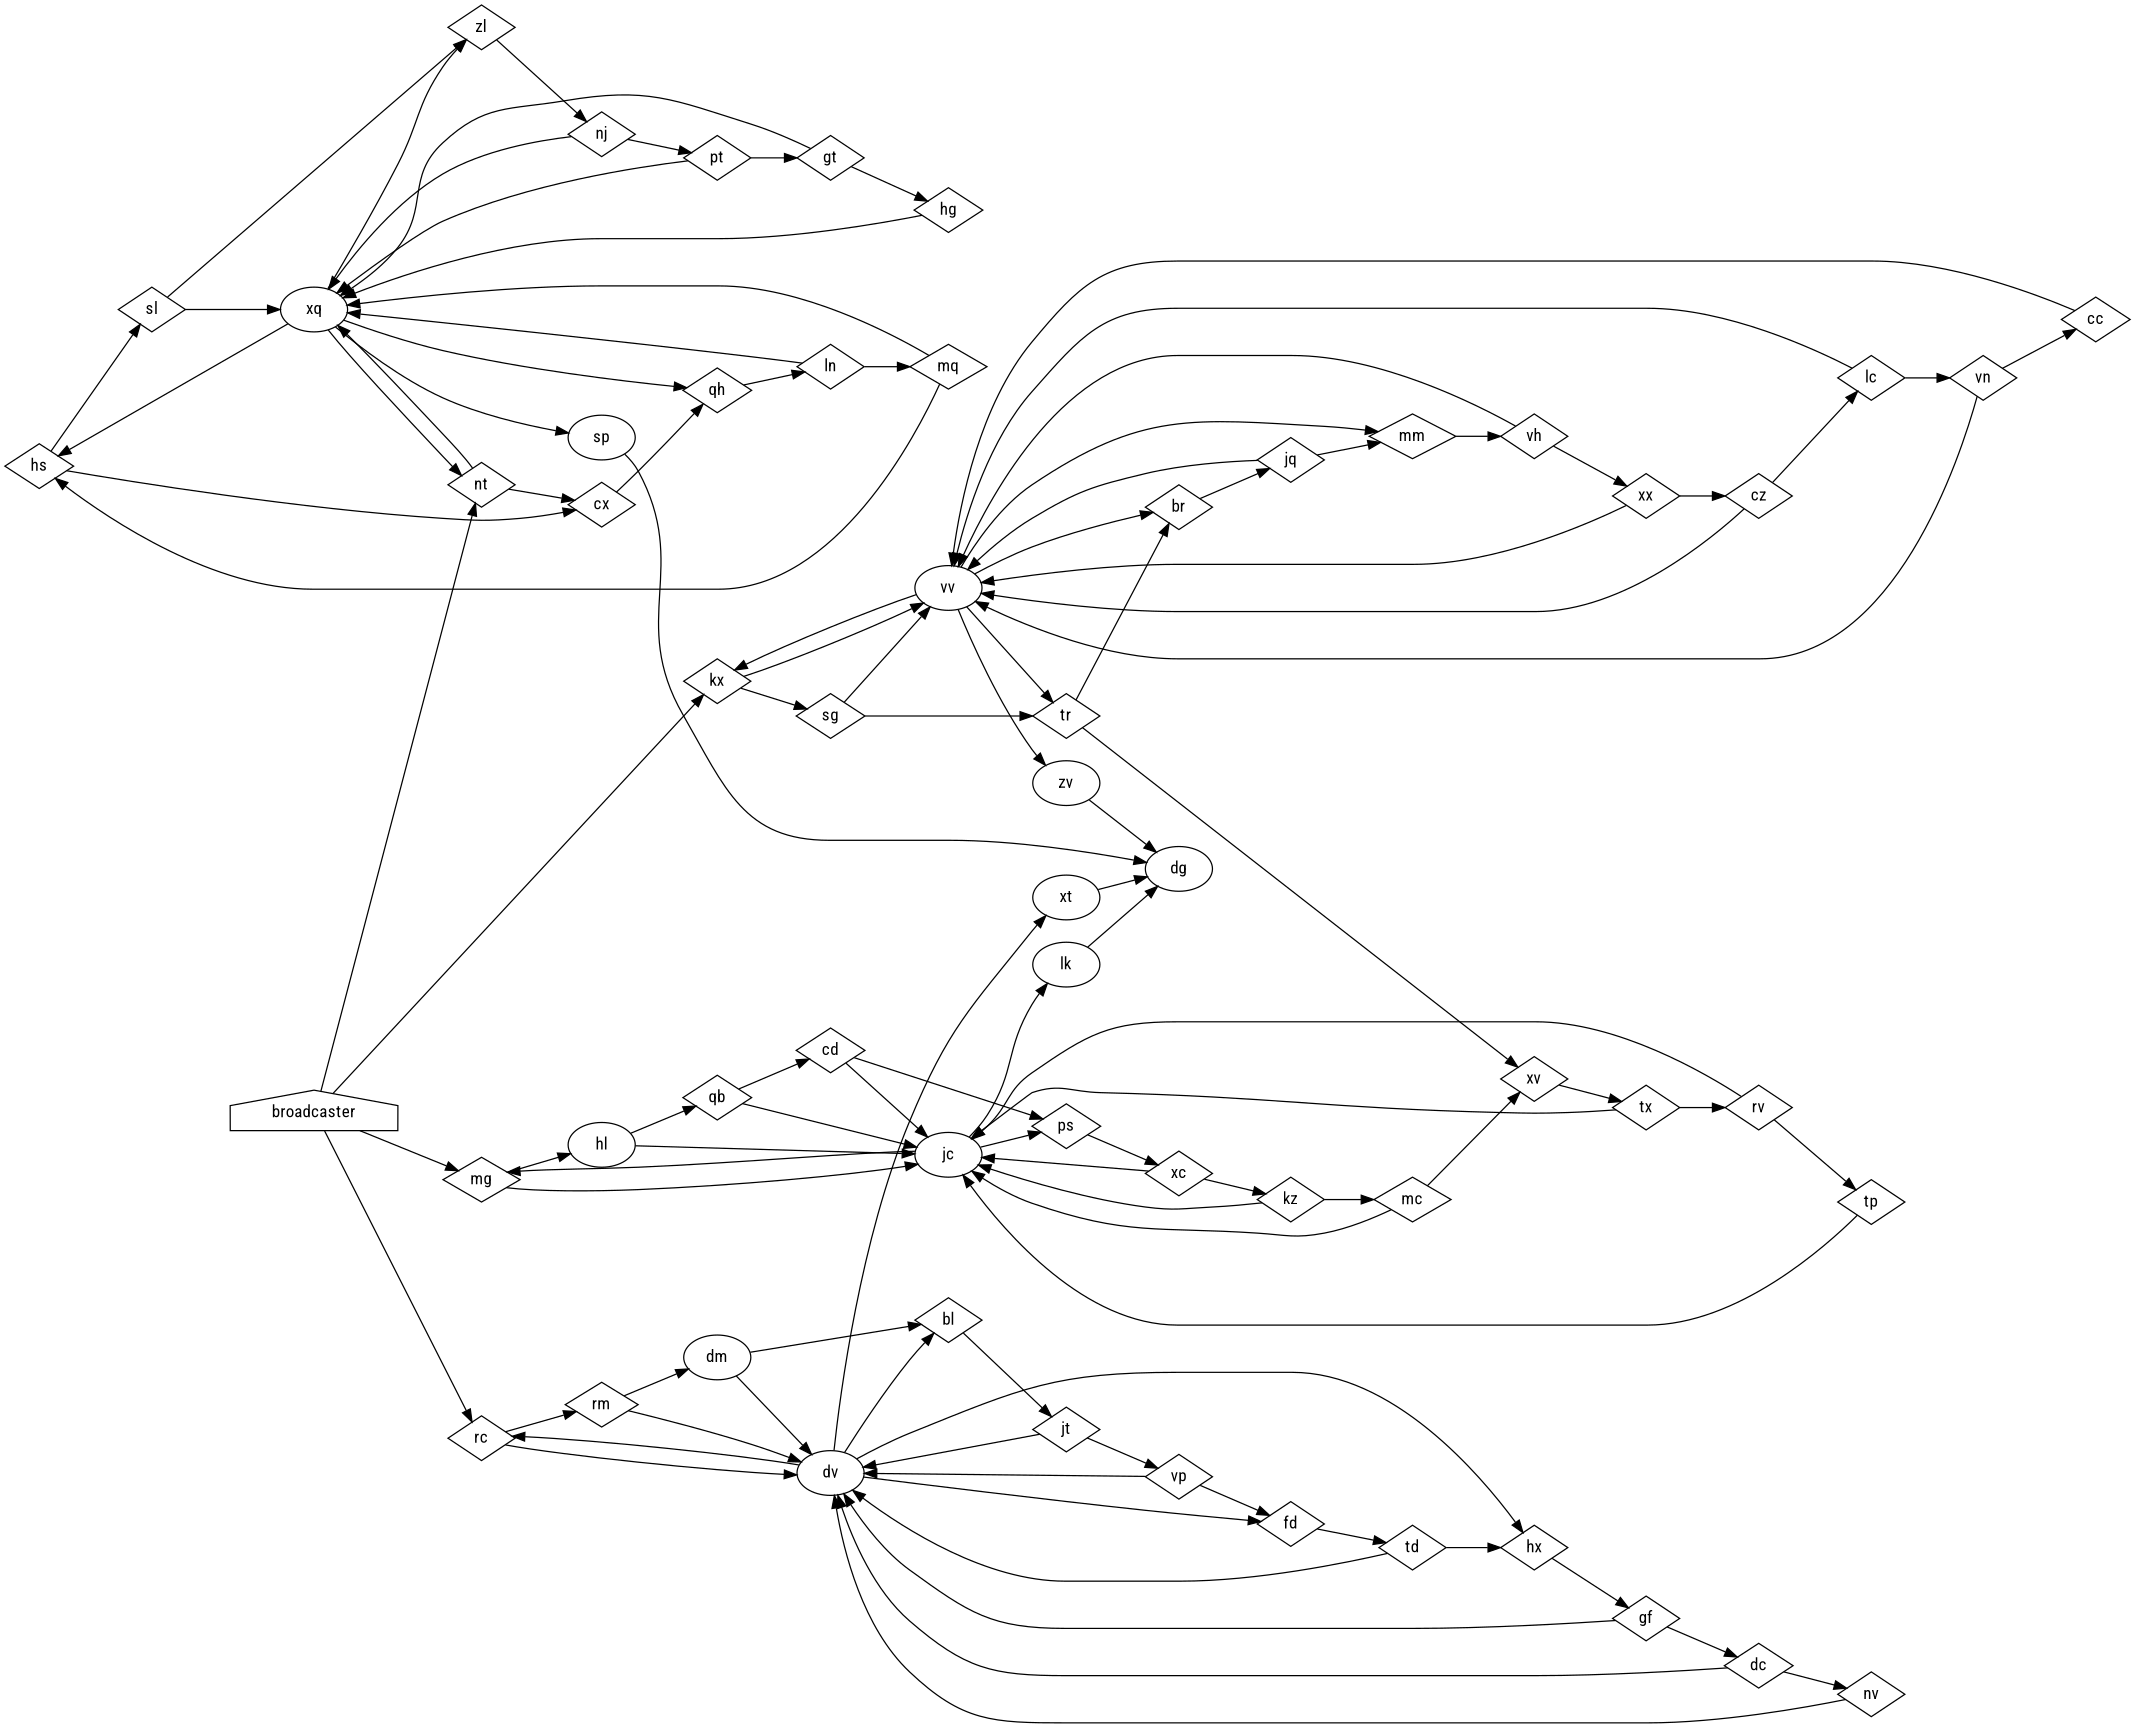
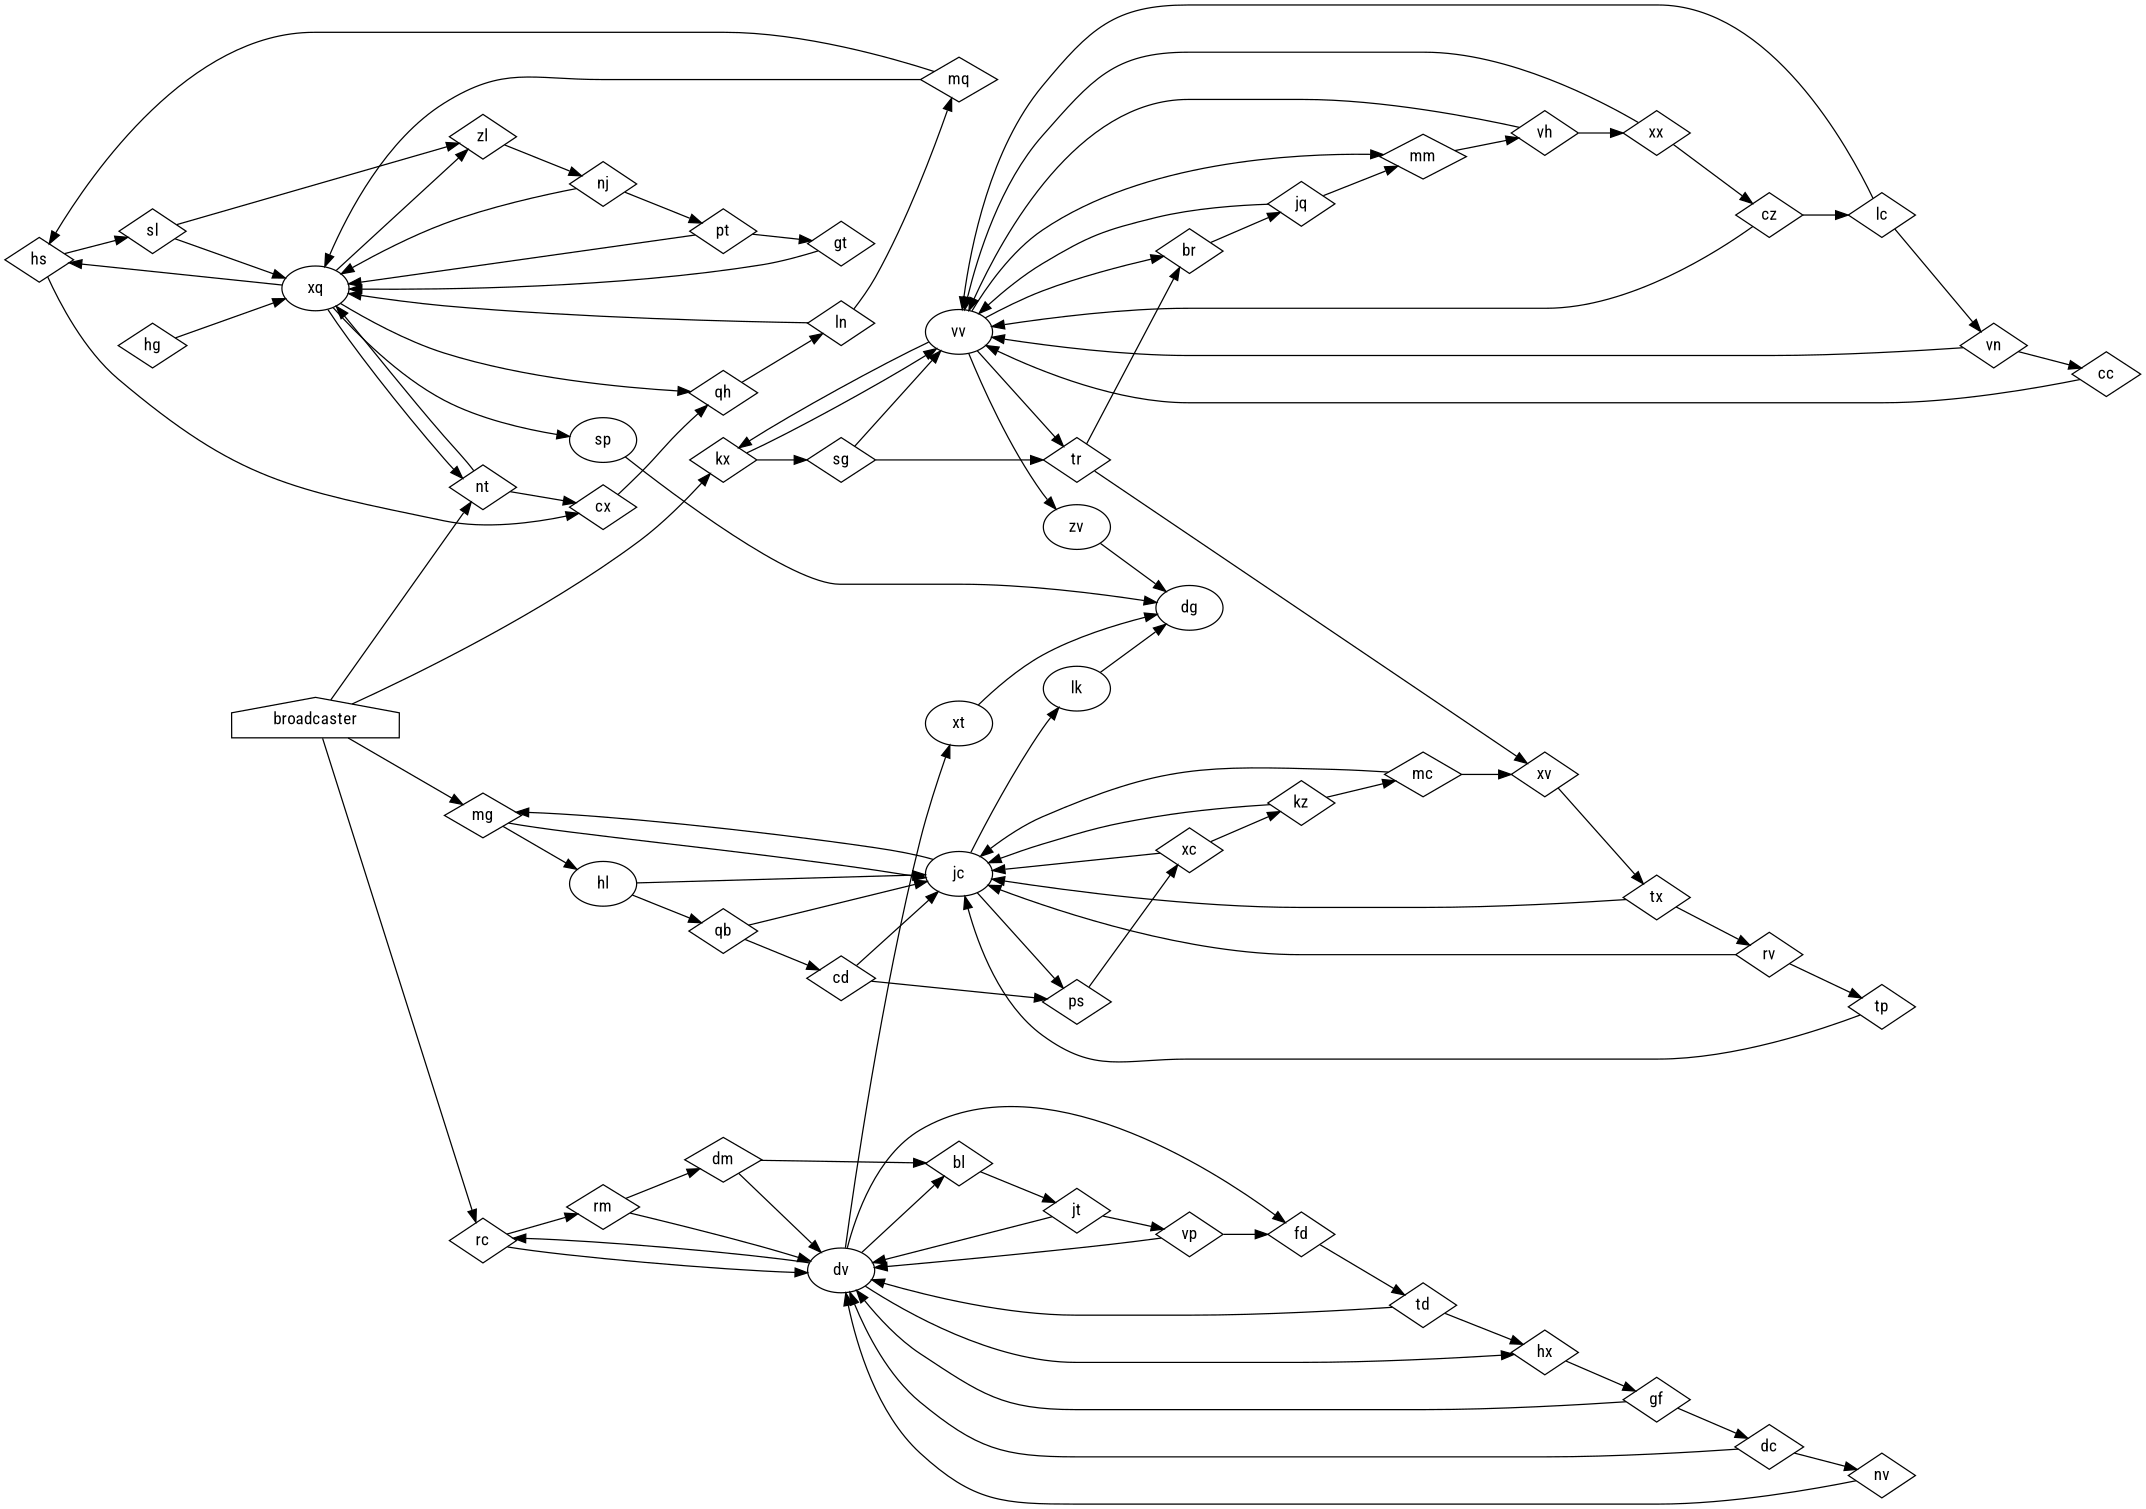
edge "gt" -> "hg": removed
node "dm": shape ellipse -> diamond
